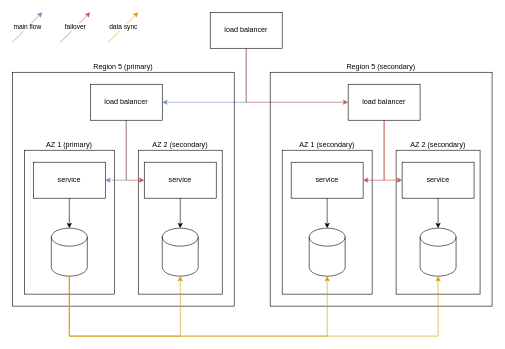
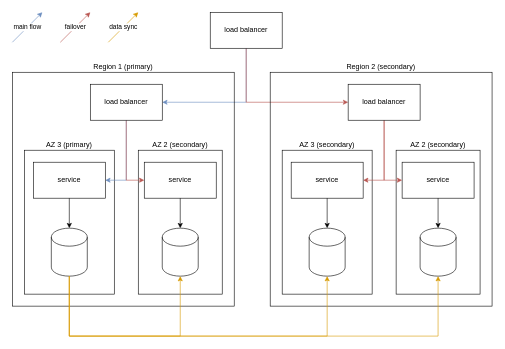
node "Region 5 (primary)": label "Region 5 (primary)" -> "Region 1 (primary)"
node "Region 5 (secondary)": label "Region 5 (secondary)" -> "Region 2 (secondary)"
node "AZ 1 (primary)": label "AZ 1 (primary)" -> "AZ 3 (primary)"
node "AZ 1 (secondary)": label "AZ 1 (secondary)" -> "AZ 3 (secondary)"
